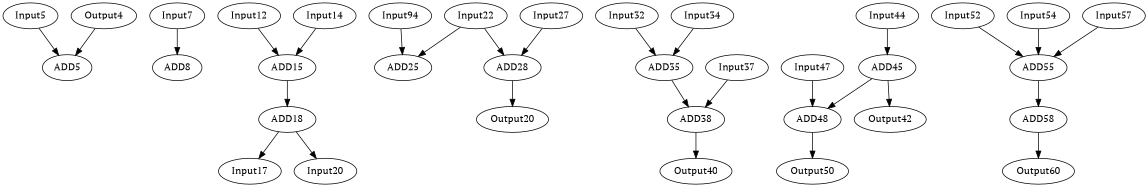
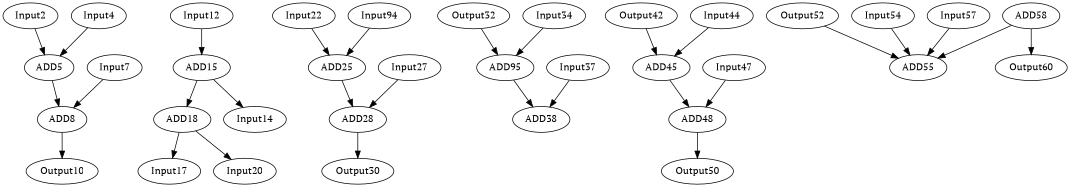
node "Input5": label "Input5" -> "Input2"
node "Output4": label "Output4" -> "Input4"
node "Input32": label "Input32" -> "Output32"
node "Input52": label "Input52" -> "Output52"
edge "Input14" -> "ADD15": reversed
edge "Input22" -> "ADD28": now "ADD25" -> "ADD28"
node "ADD35": label "ADD35" -> "ADD95"
edge "ADD5" -> "ADD8": added
edge "ADD45" -> "Output42": reversed
edge "ADD55" -> "ADD58": reversed
node "Output20": label "Output20" -> "Output30"
node "Output10": added
node "Output40": removed
